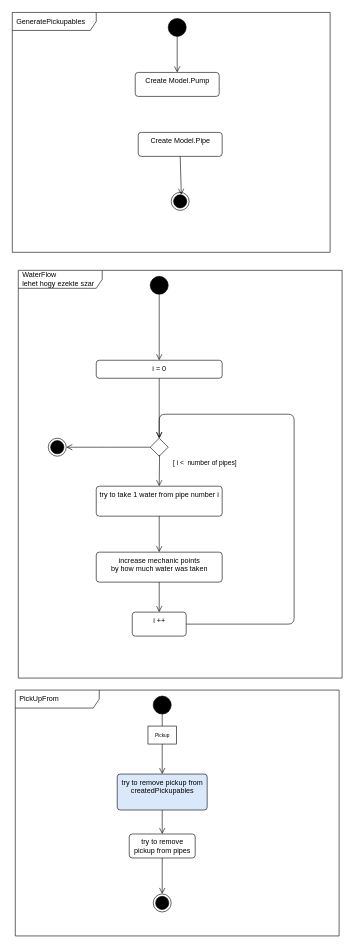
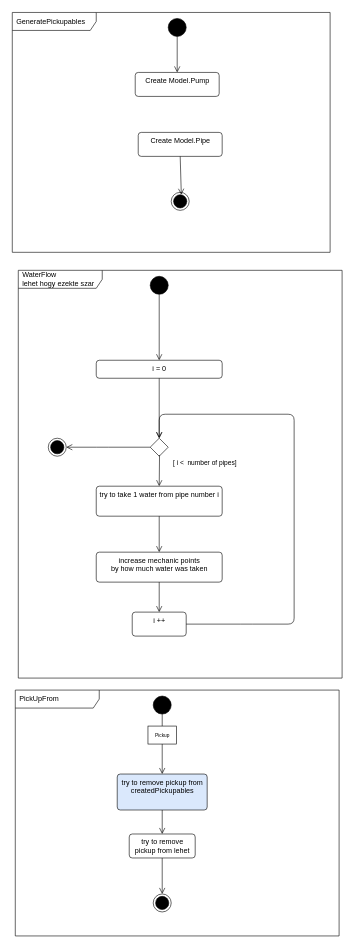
node "try to remove pickup from pipes": label "try to remove pickup from pipes" -> "try to remove pickup from lehet"
